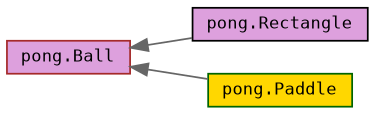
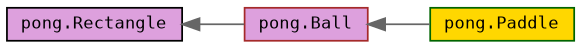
edge "pong.Rectangle" -> "pong.Ball": reversed
